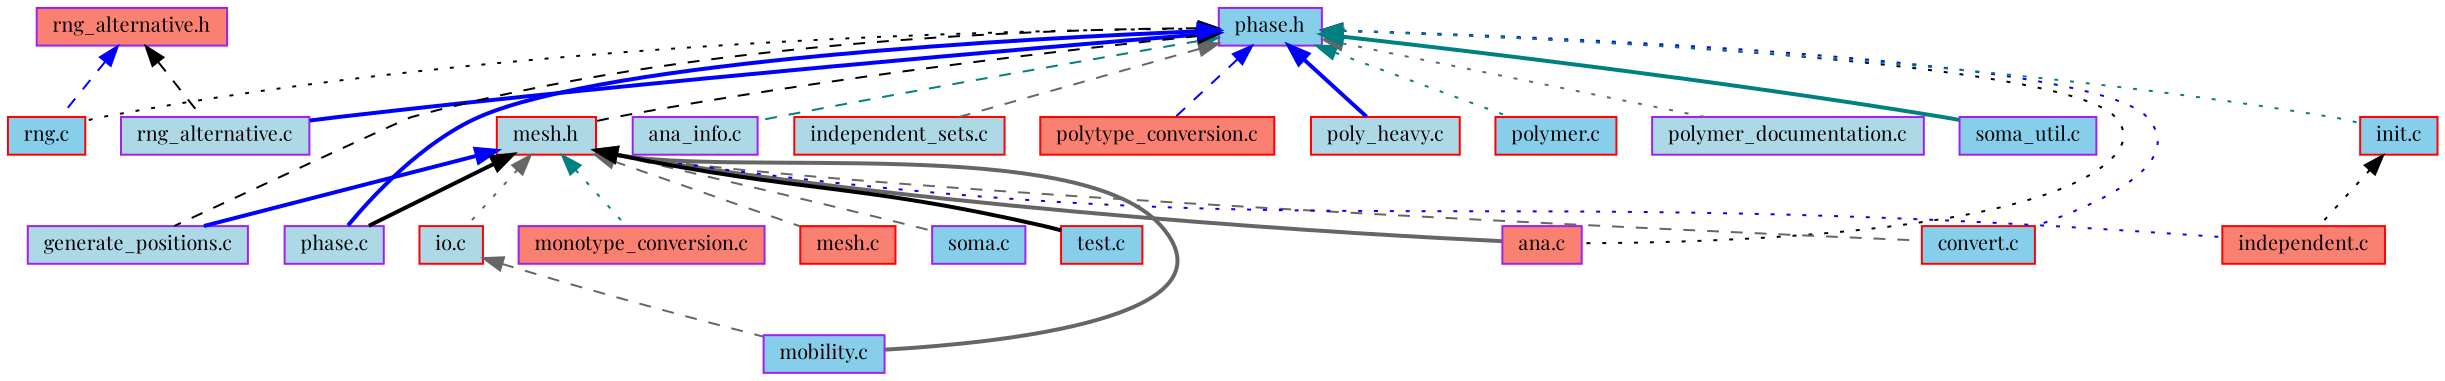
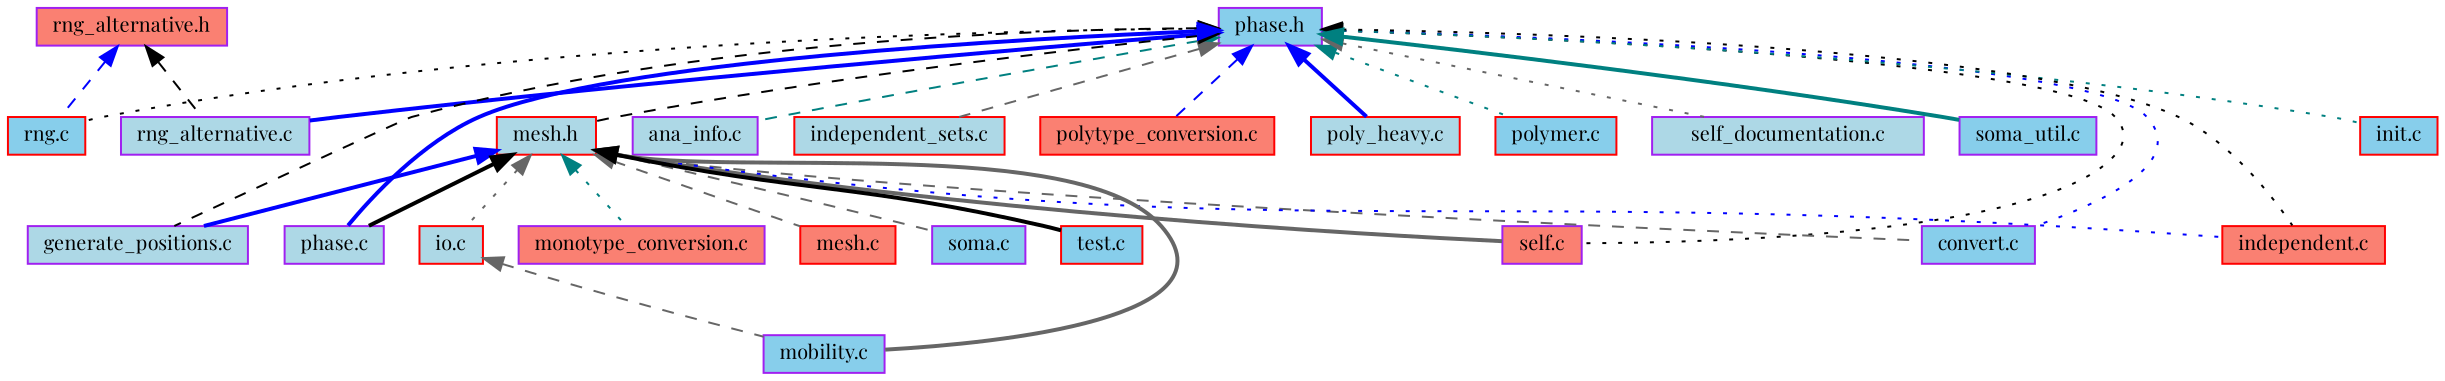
node "polymer_documentation.c": label "polymer_documentation.c" -> "self_documentation.c"
edge "independent.c" -> "init.c": now "independent.c" -> "phase.h"
node "ana.c": label "ana.c" -> "self.c"
node "convert.c": color red -> purple
